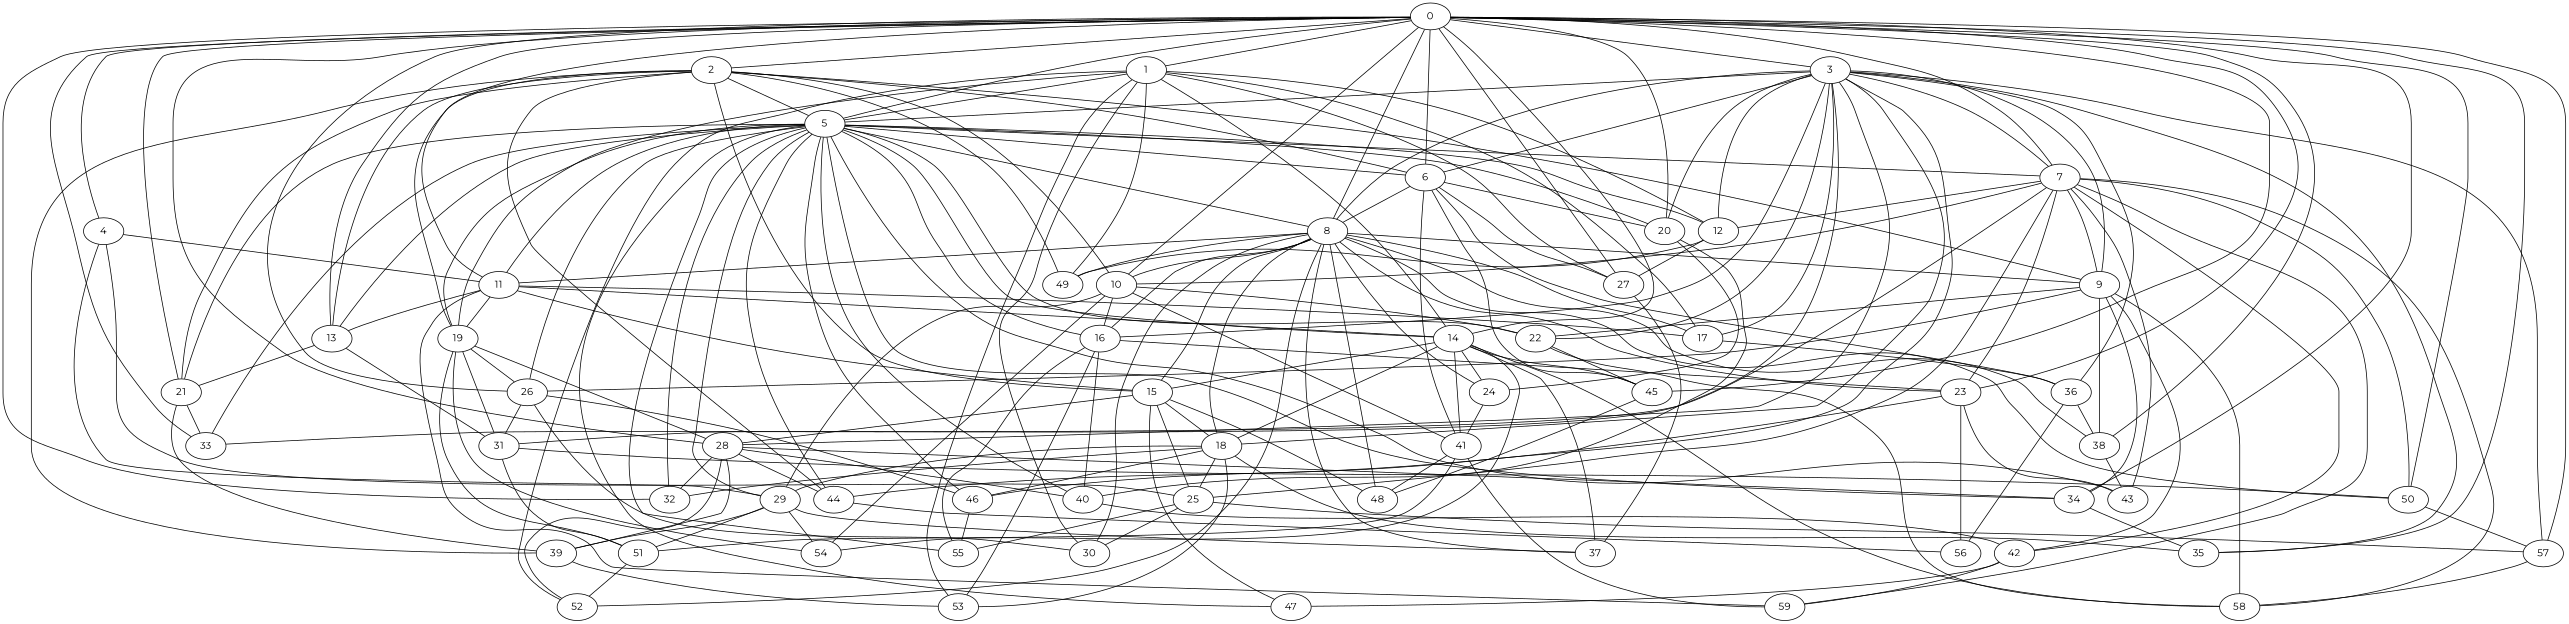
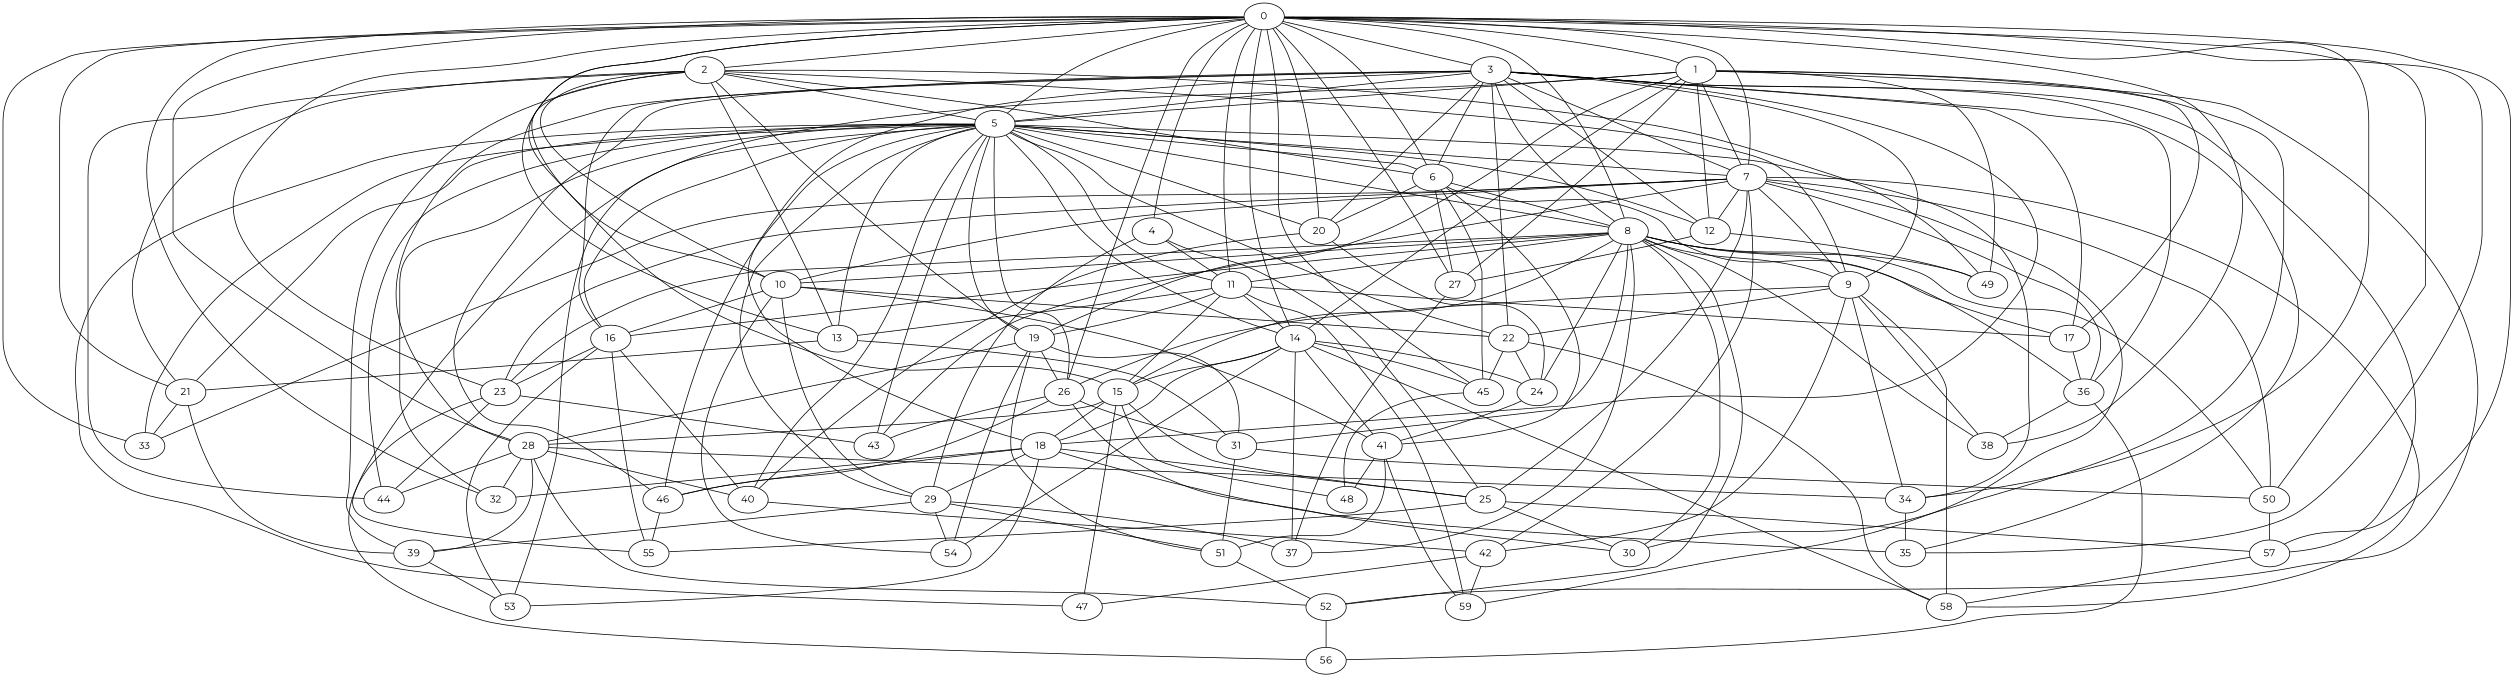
edge "1" -- "7": added
edge "7" -- "36": added
edge "22" -- "24": added
edge "8" -- "48": removed
edge "38" -- "43": now "26" -- "43"
edge "44" -- "56": now "52" -- "56"
